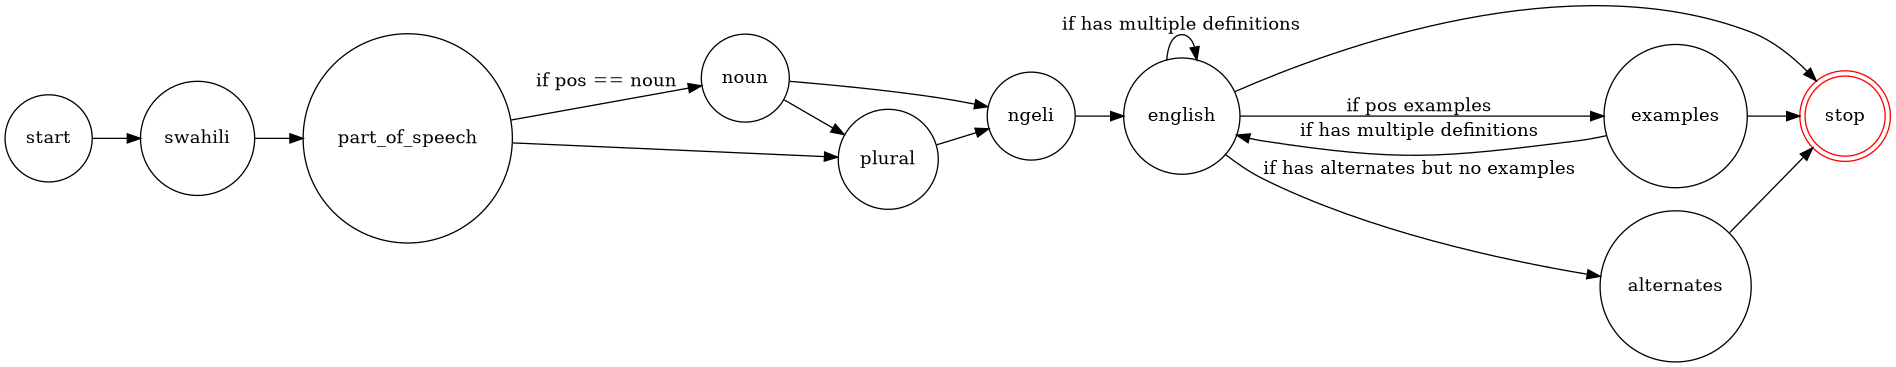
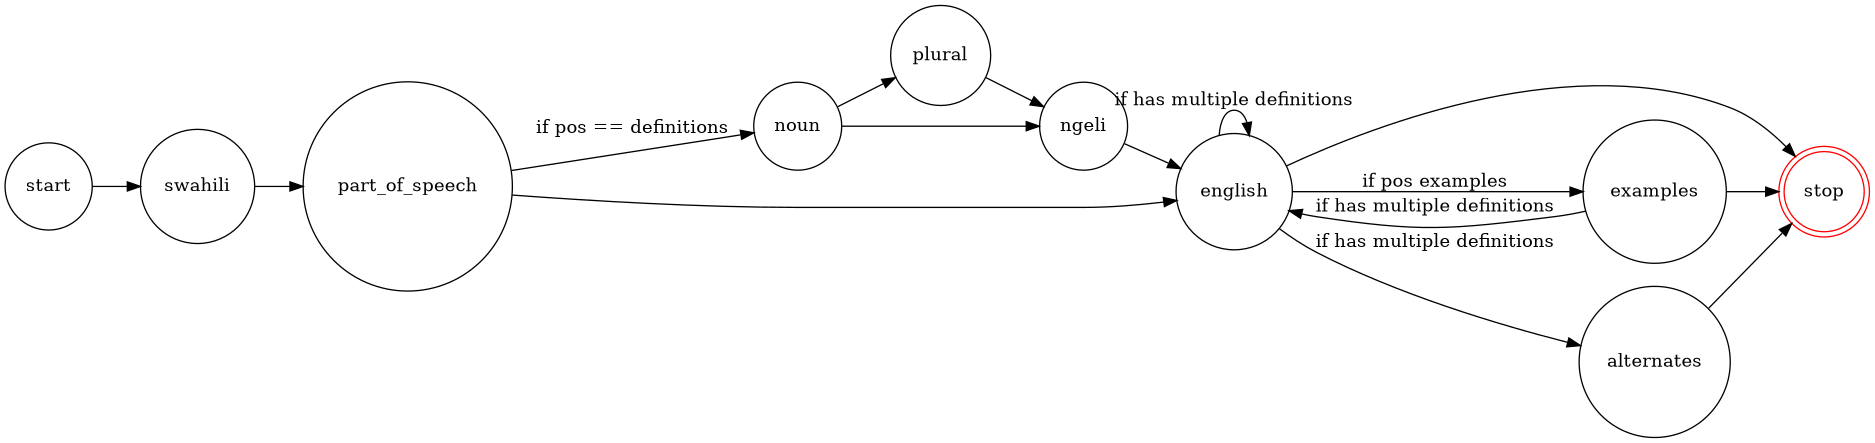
edge "part_of_speech" -> "noun": label "if pos == noun" -> "if pos == definitions"
edge "part_of_speech" -> "plural": now "part_of_speech" -> "english"
edge "english" -> "alternates": label "if has alternates but no examples" -> "if has multiple definitions"
